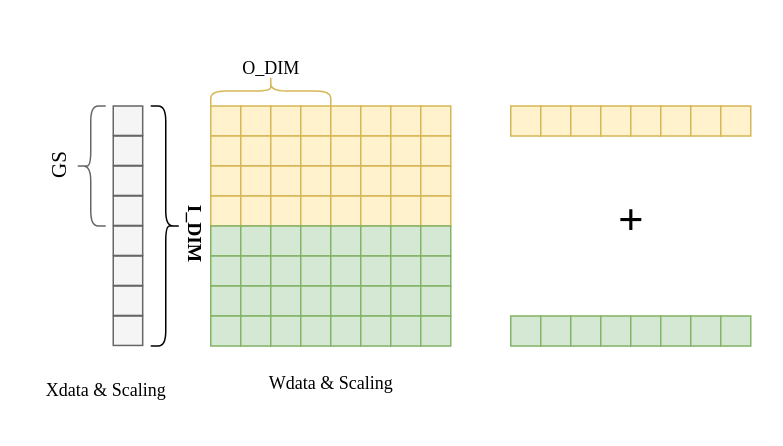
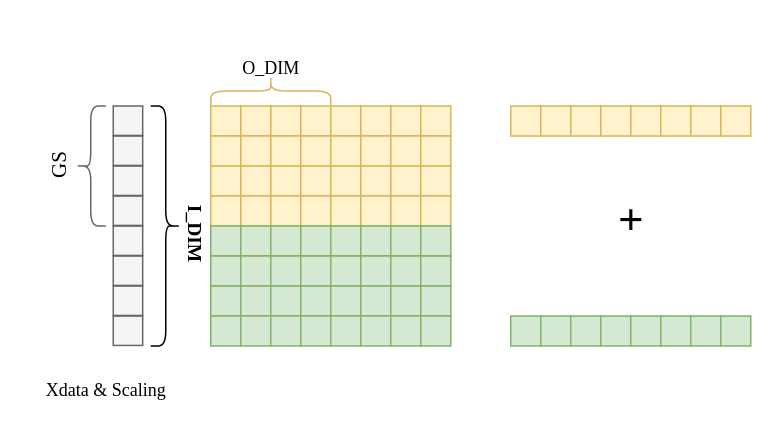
node "Wdata & Scaling": removed
